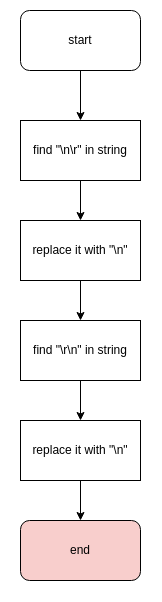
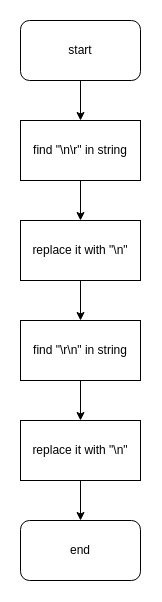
node "start": moved (81, 41) -> (81, 51)
node "end": fillcolor #f8cecc -> #ffffff
